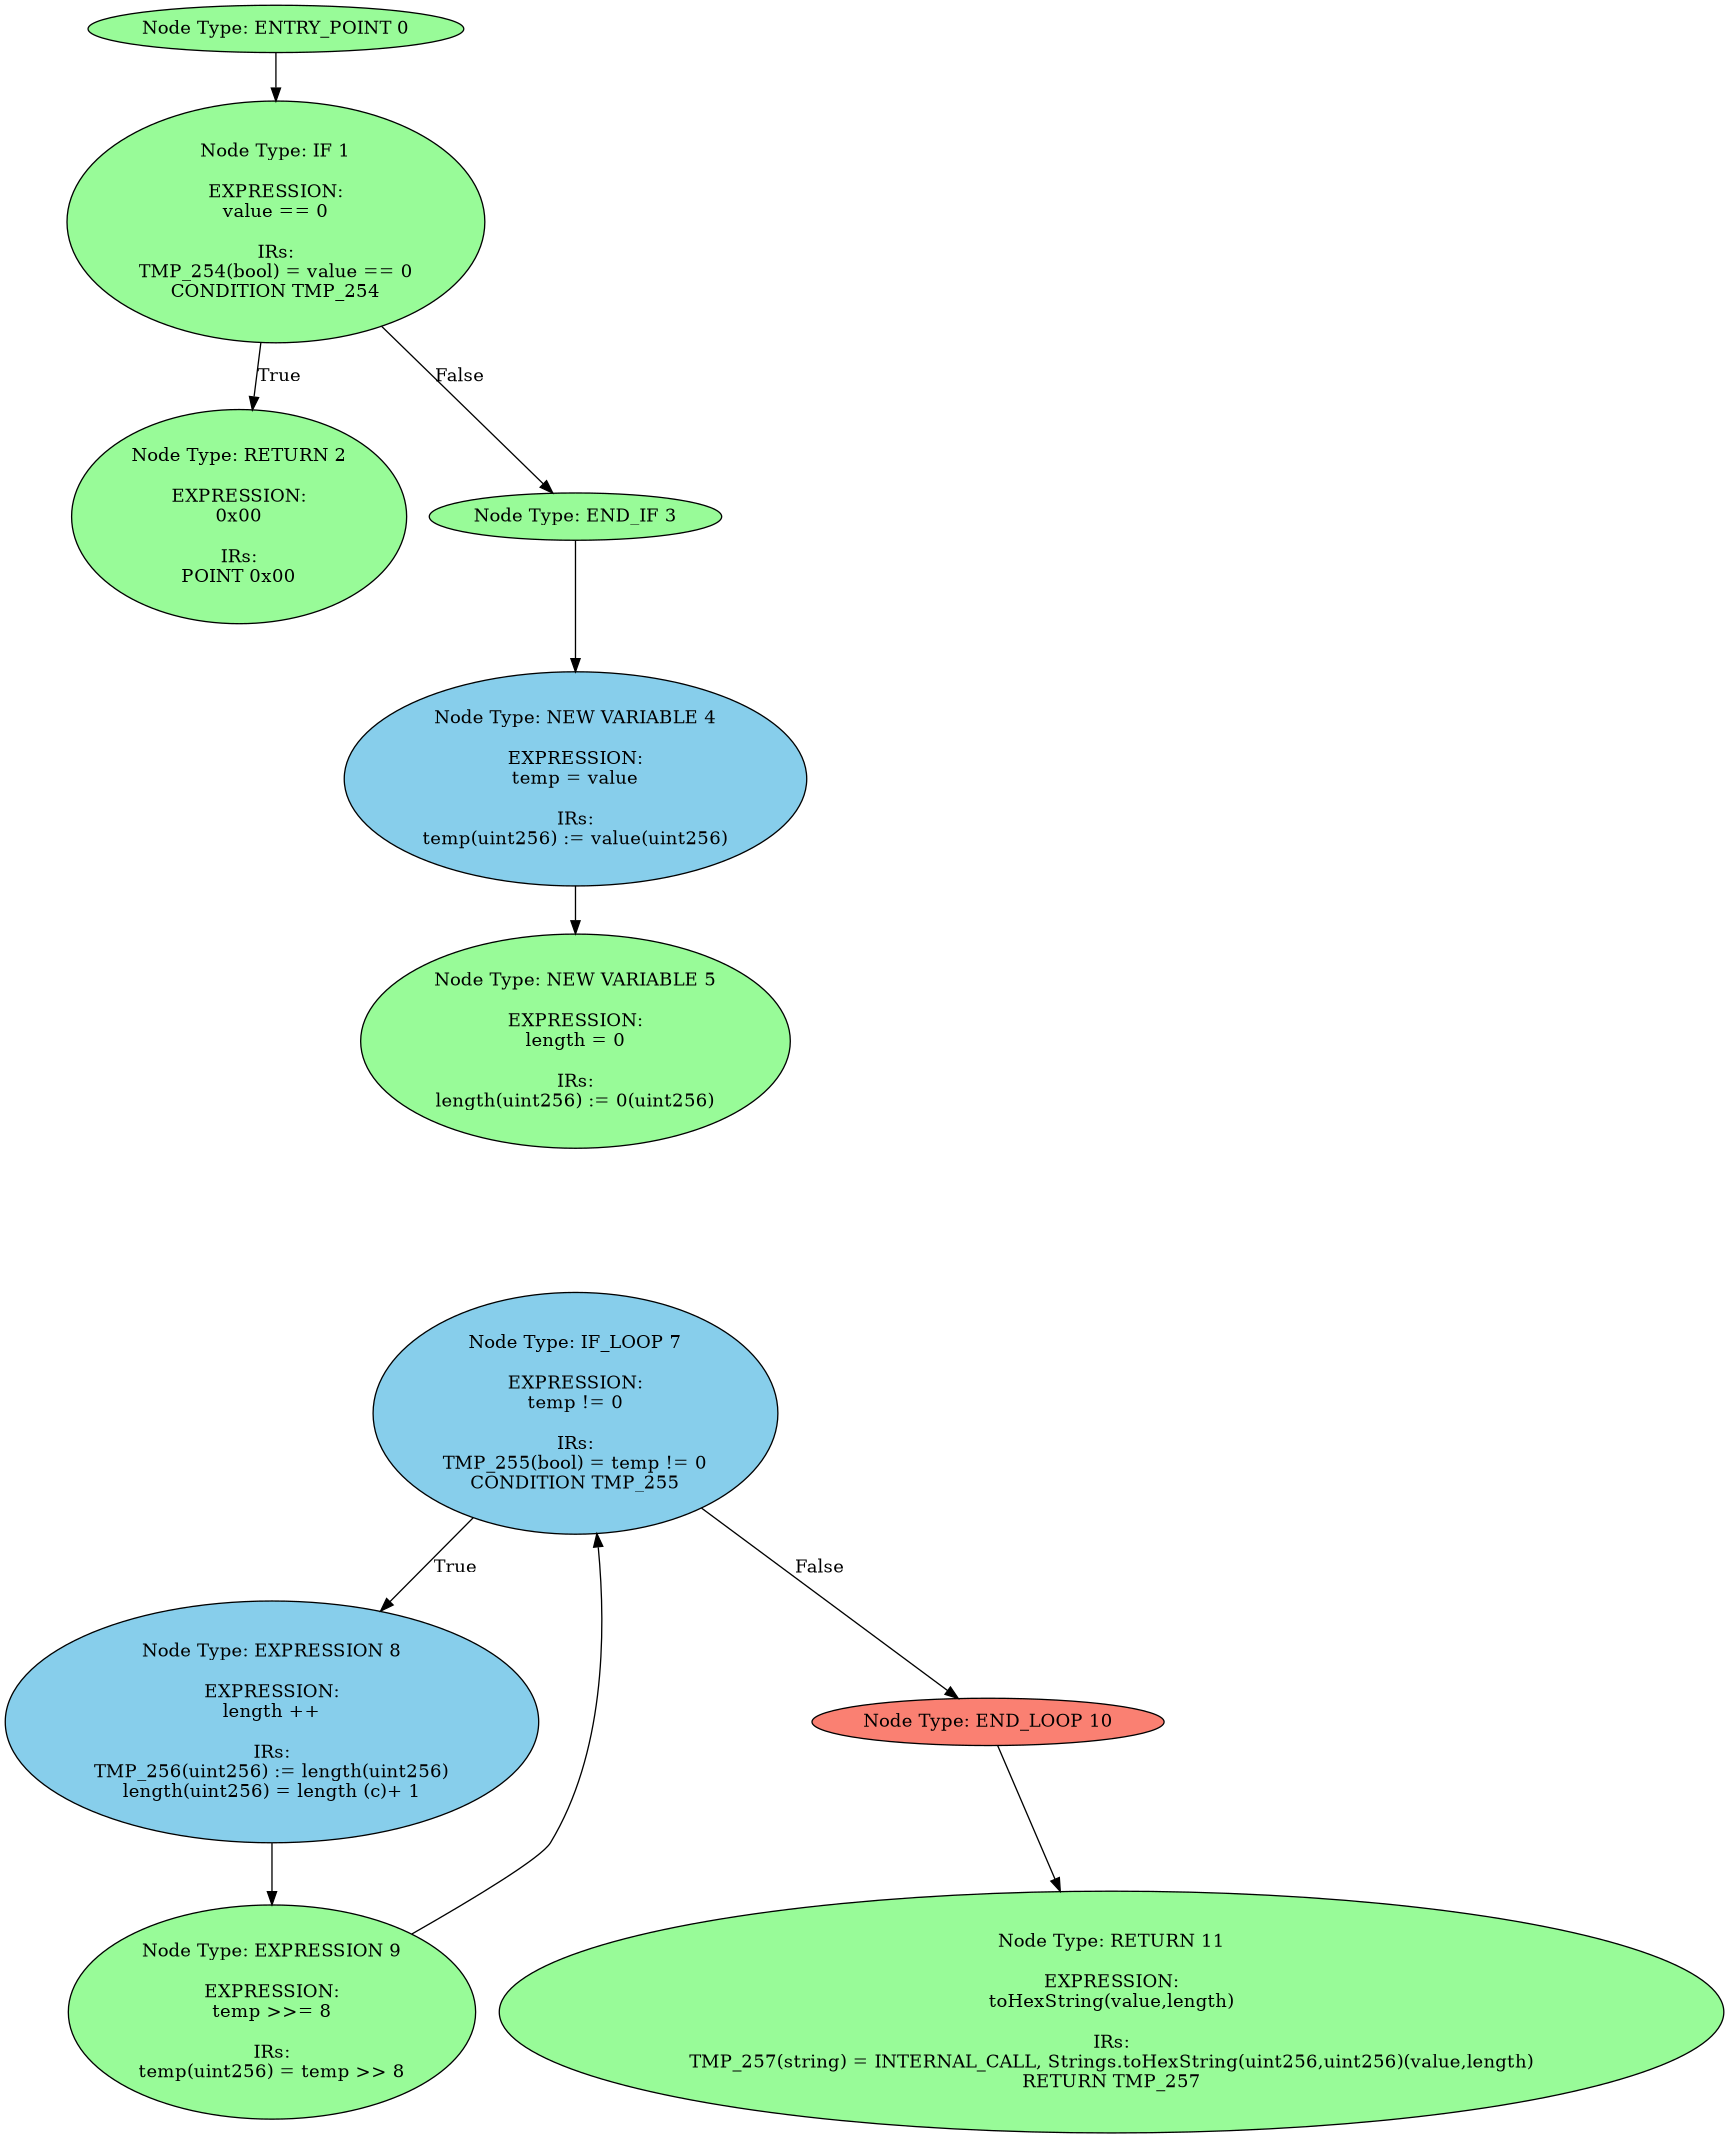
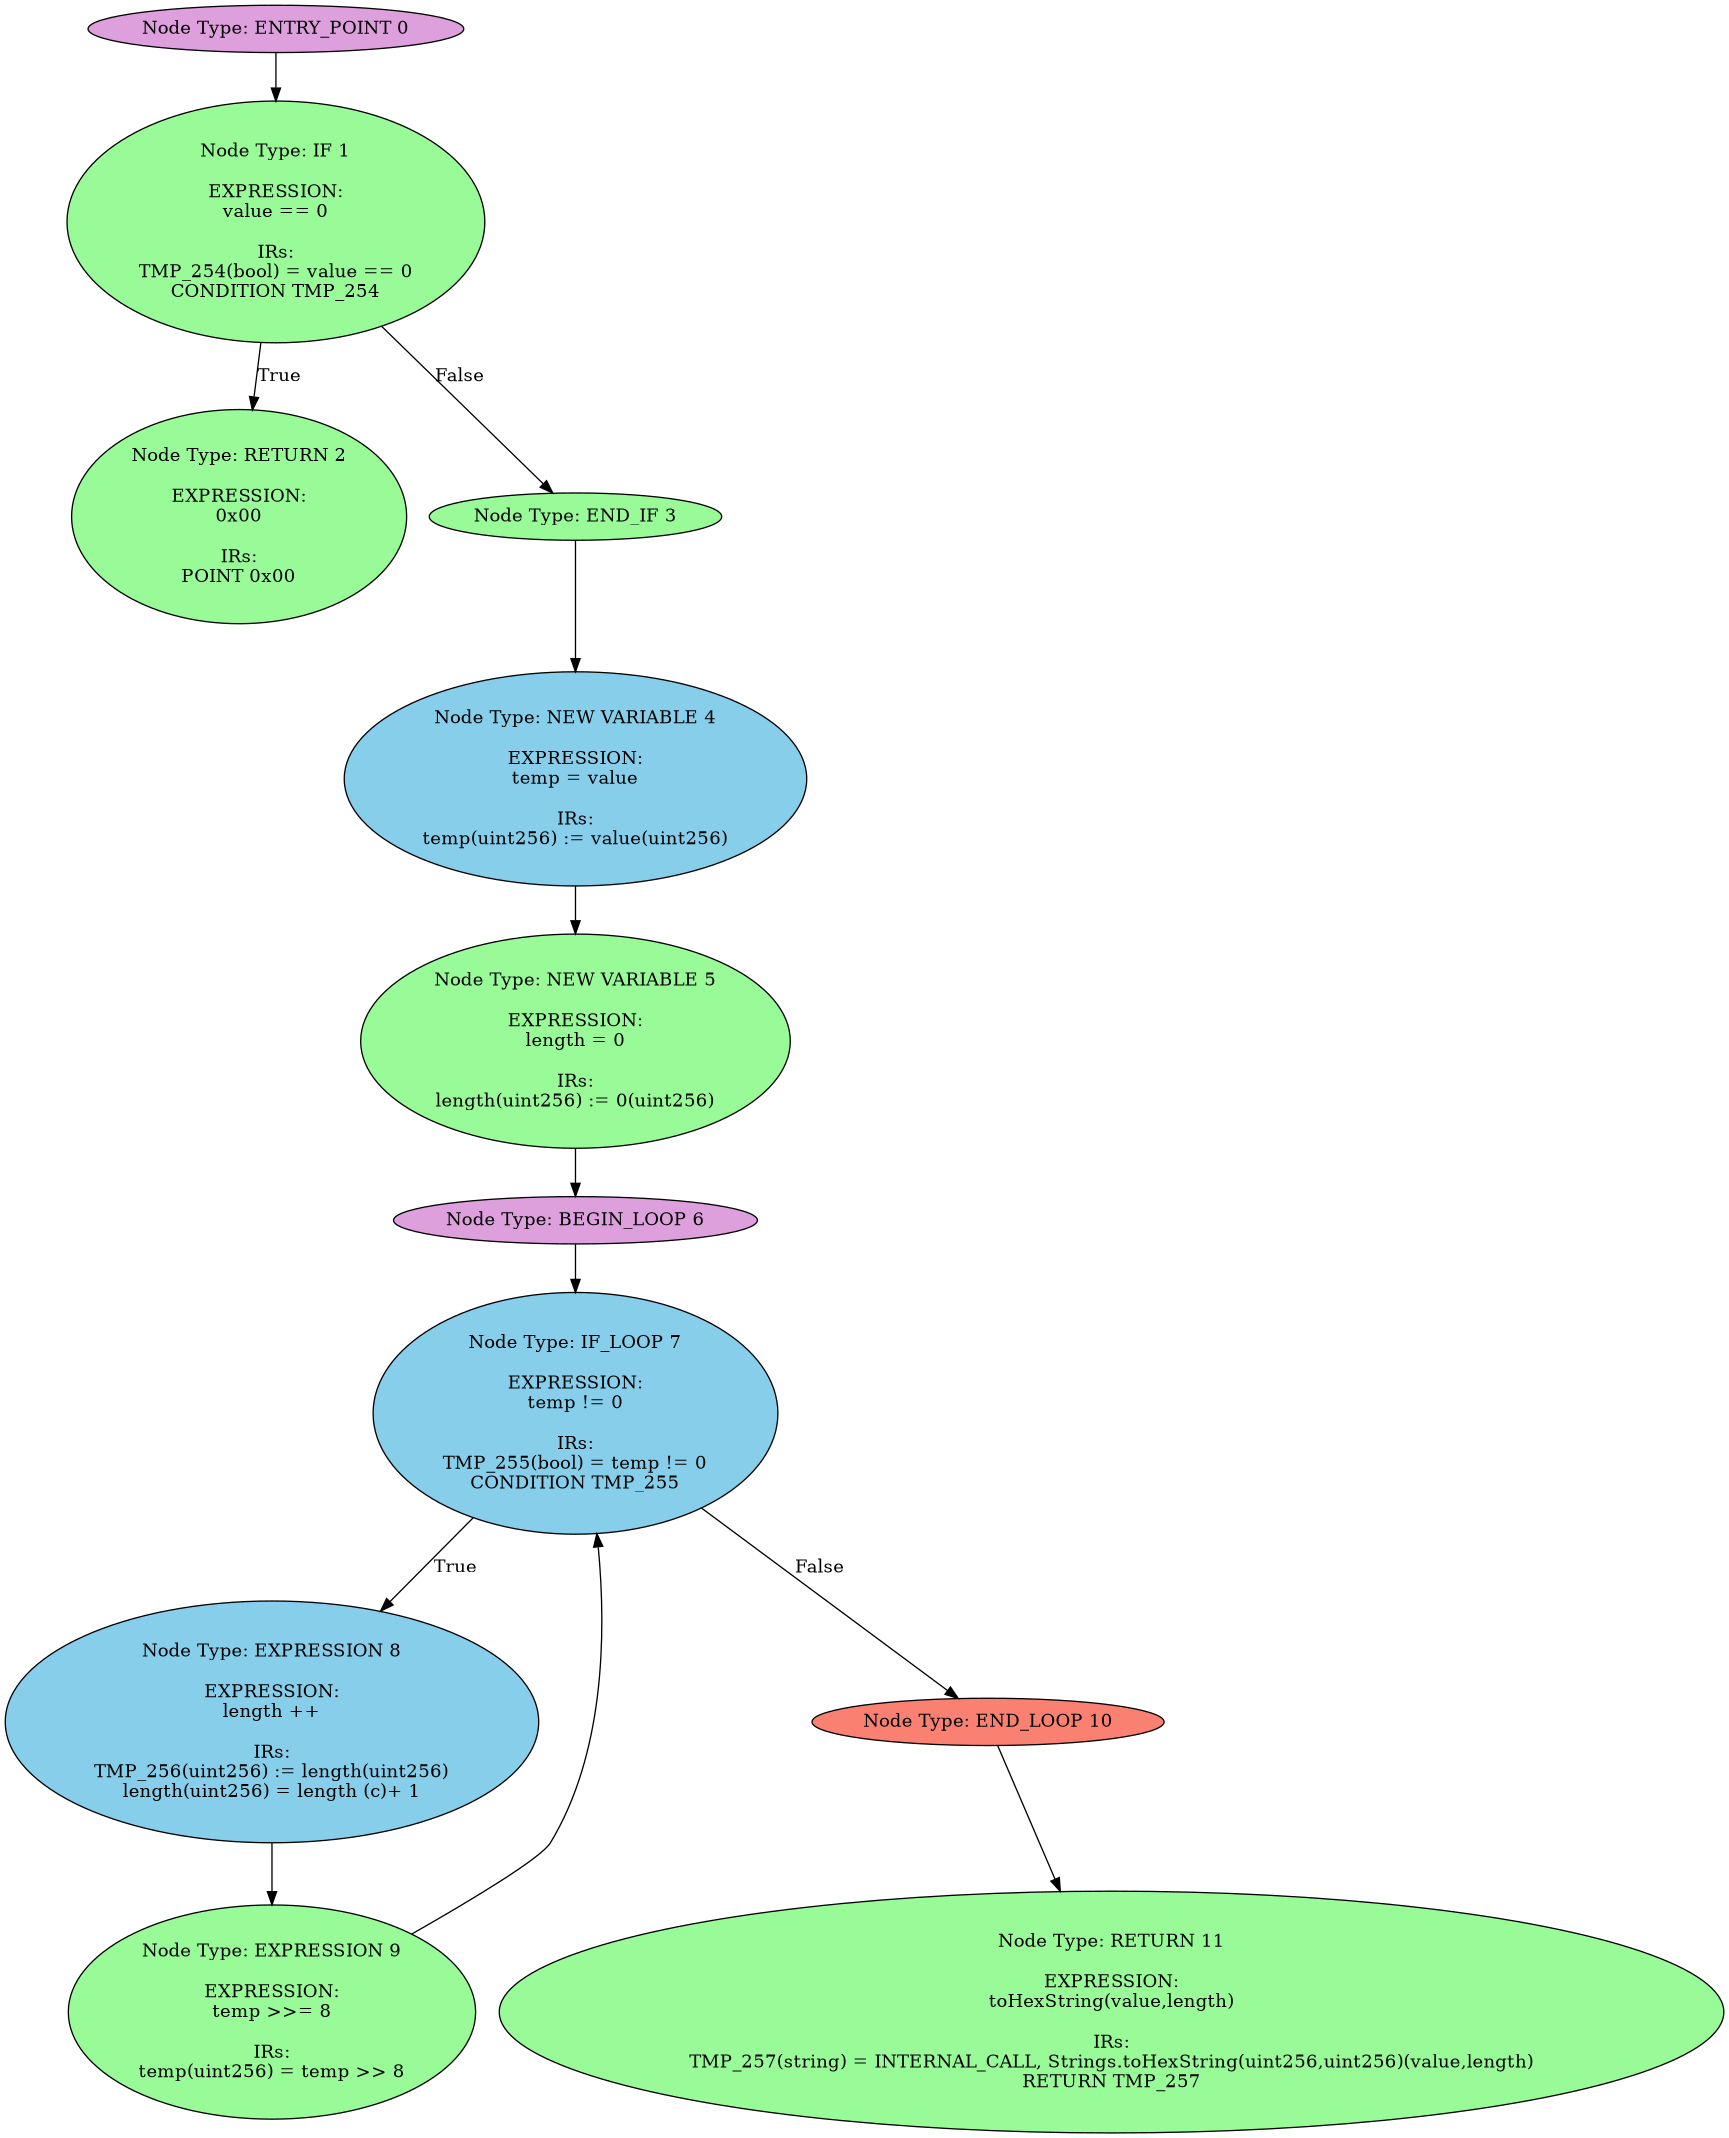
node "Node Type: ENTRY_POINT 0": fillcolor palegreen -> plum
node "Node Type: BEGIN_LOOP 6": added
